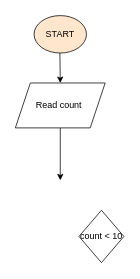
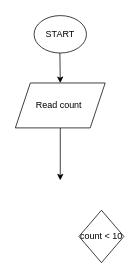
node "START": fillcolor #ffe6cc -> #ffffff
